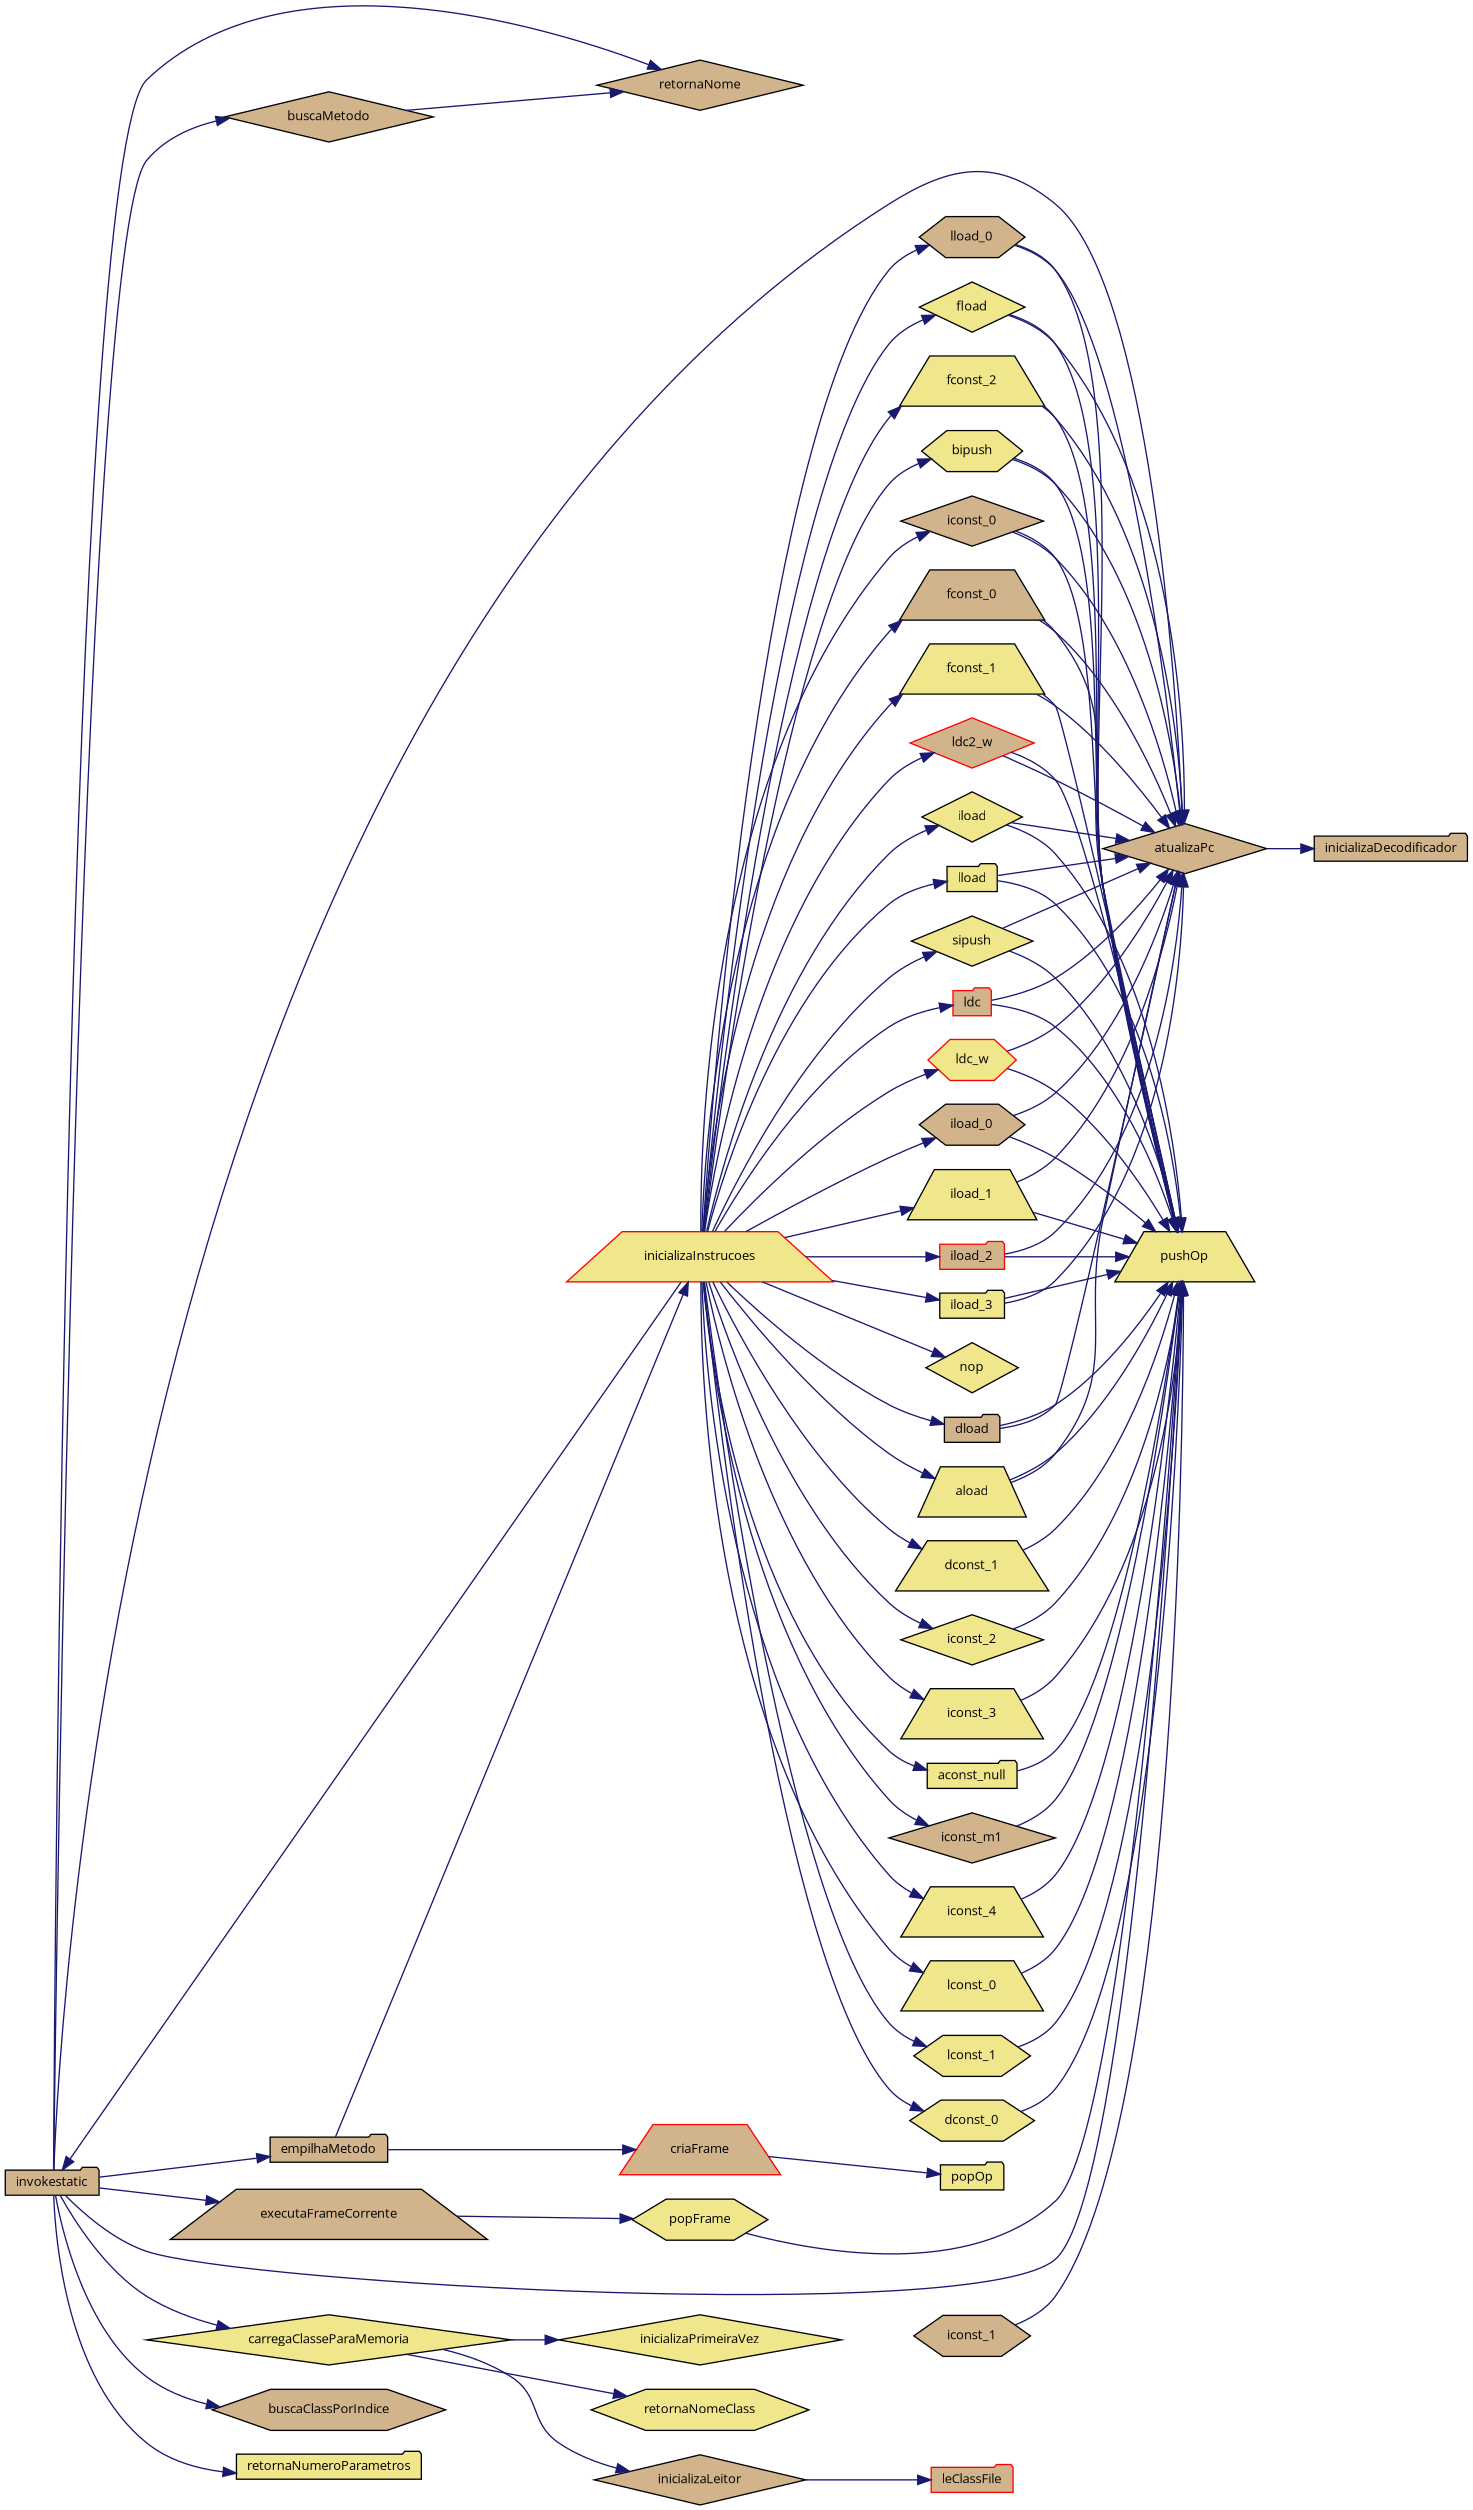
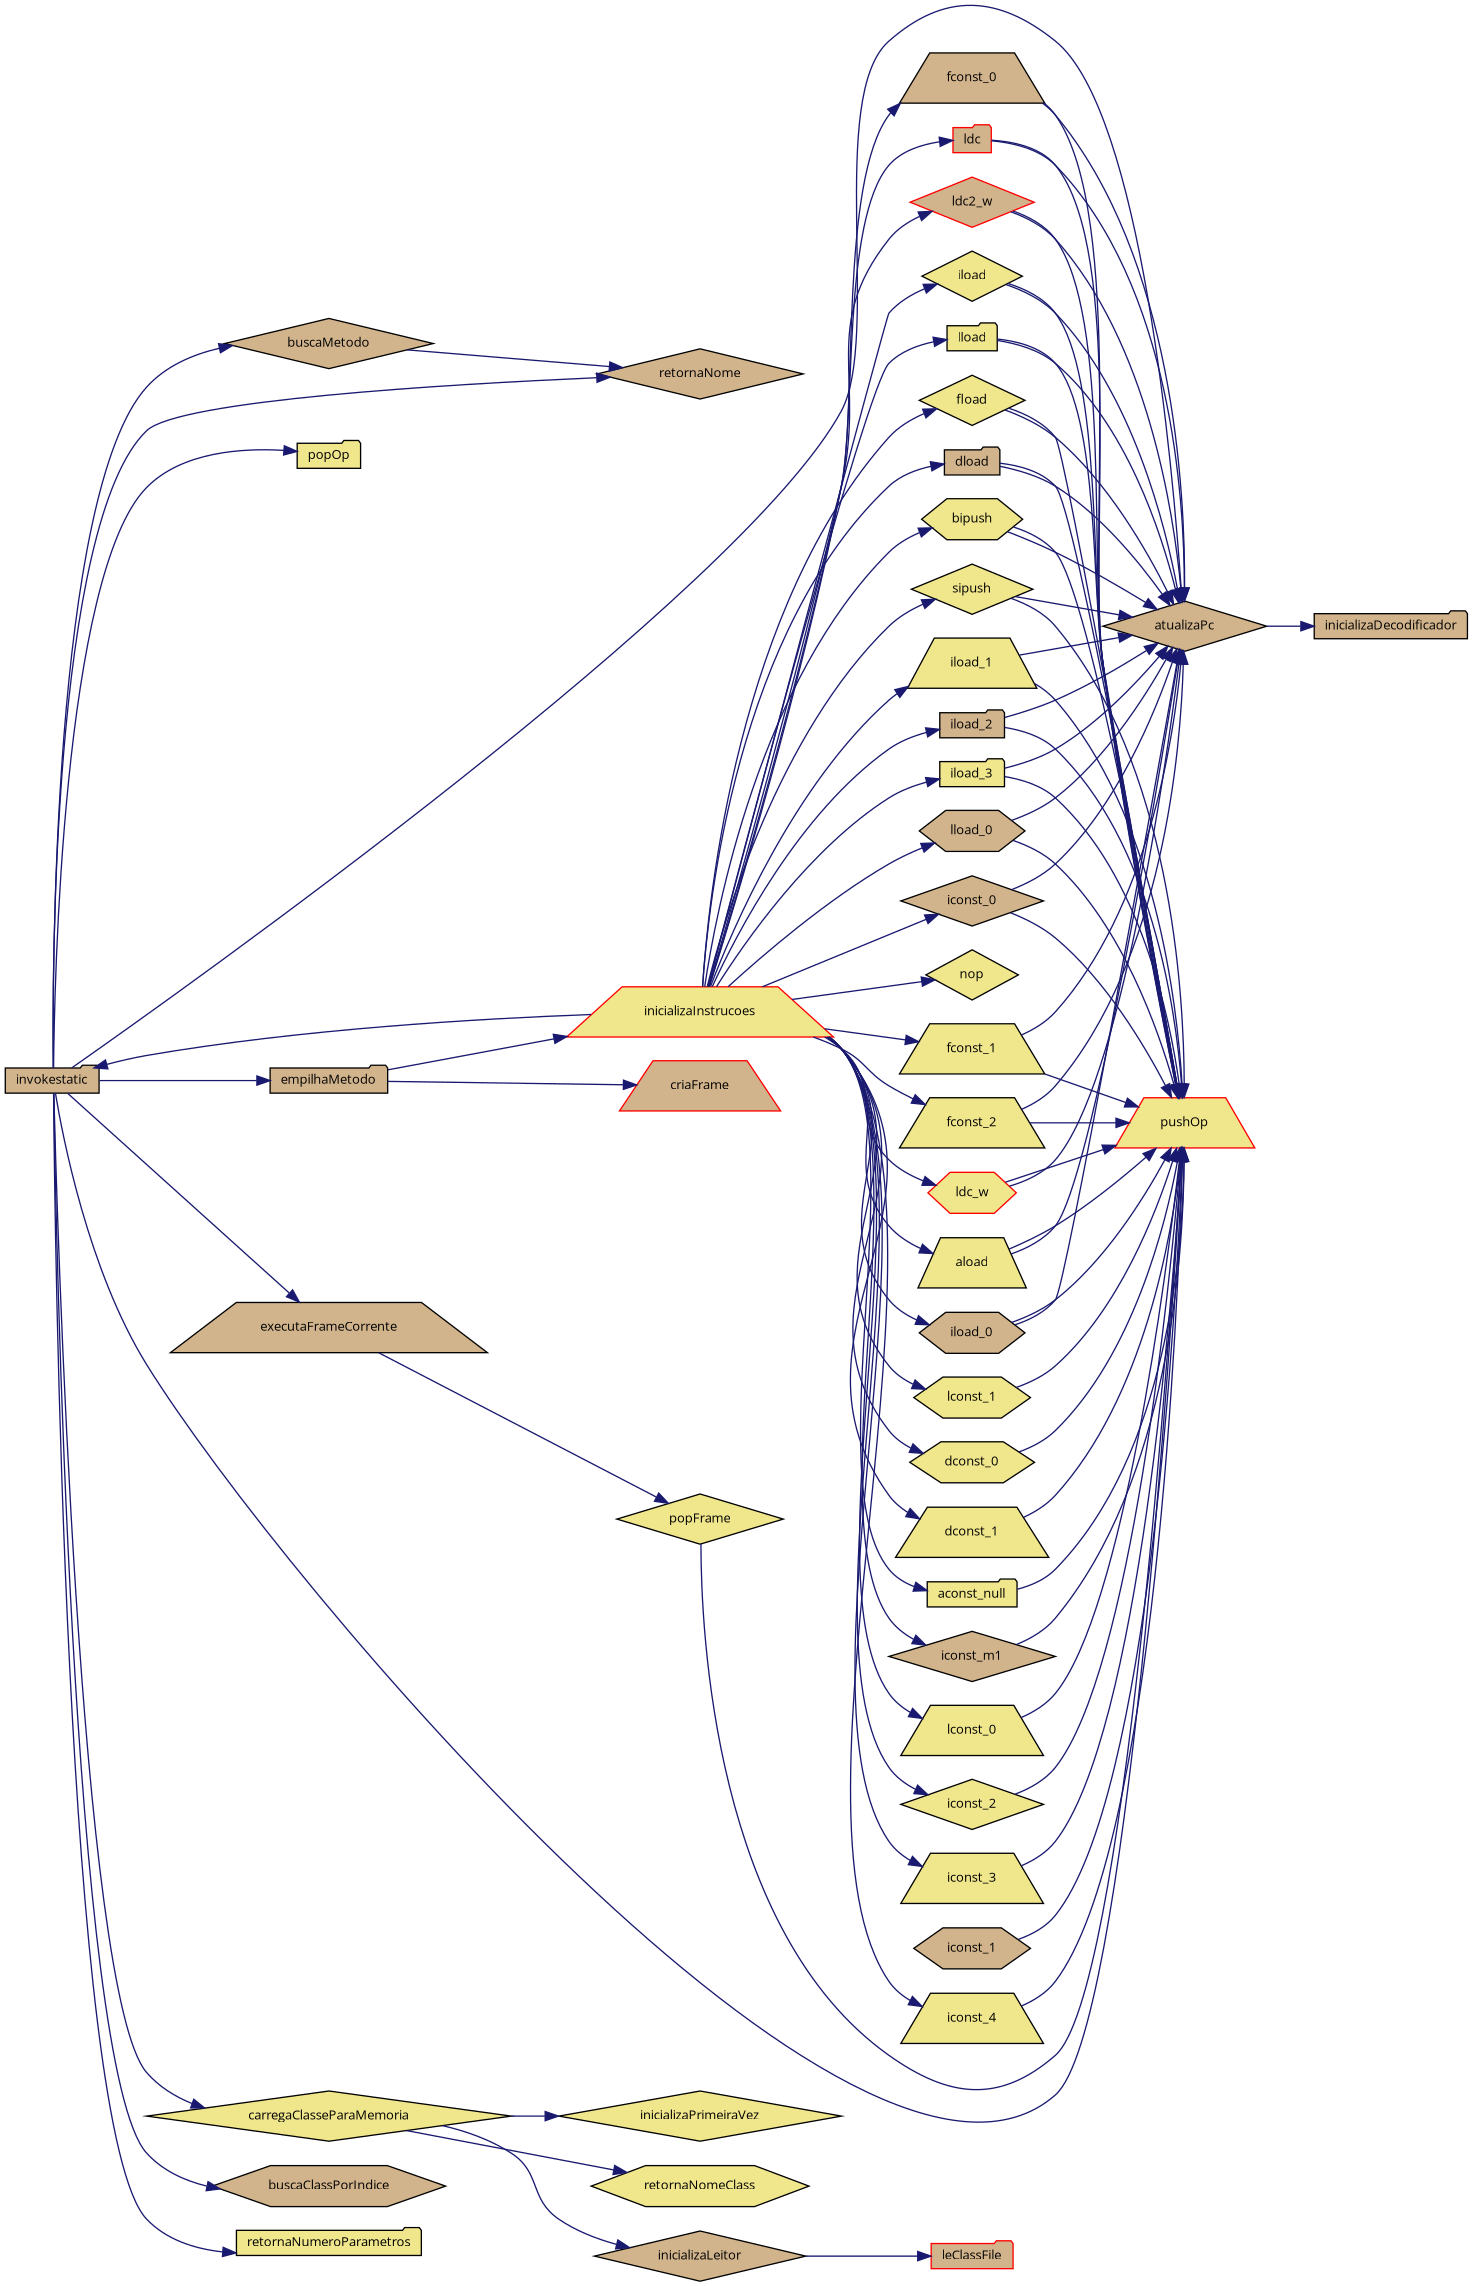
node "iload_2": color red -> black
node "pushOp": color black -> red
edge "criaFrame" -> "popOp": now "invokestatic" -> "popOp"
node "popFrame": shape hexagon -> diamond
